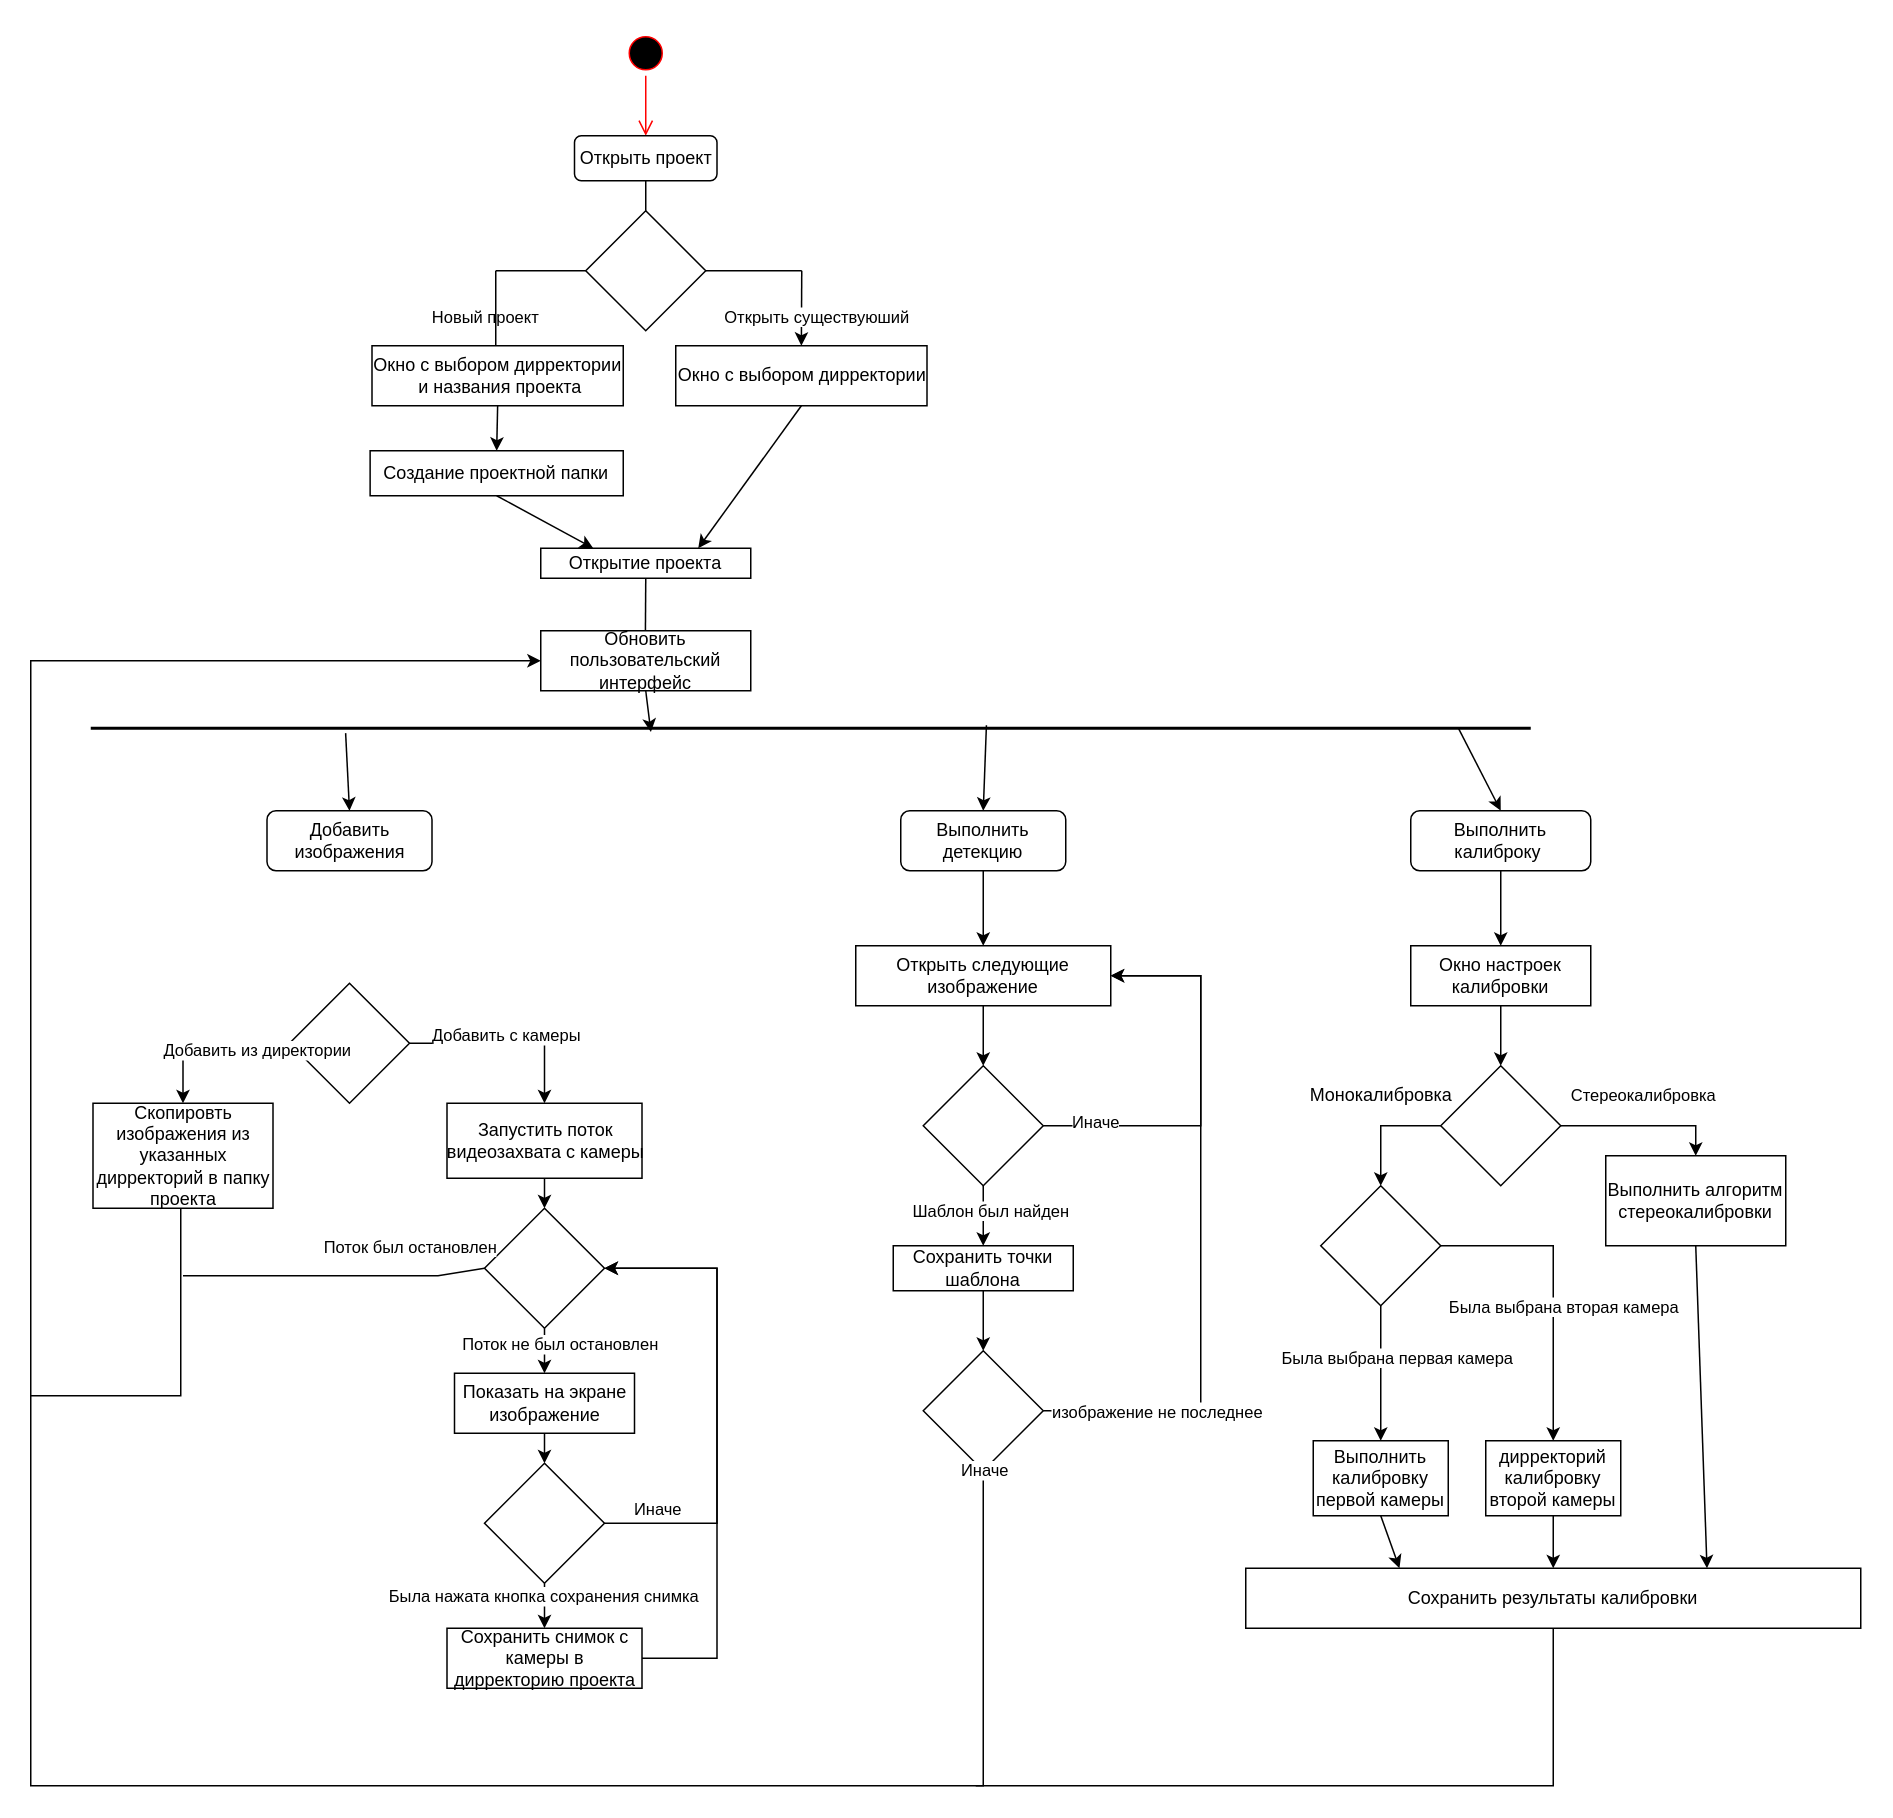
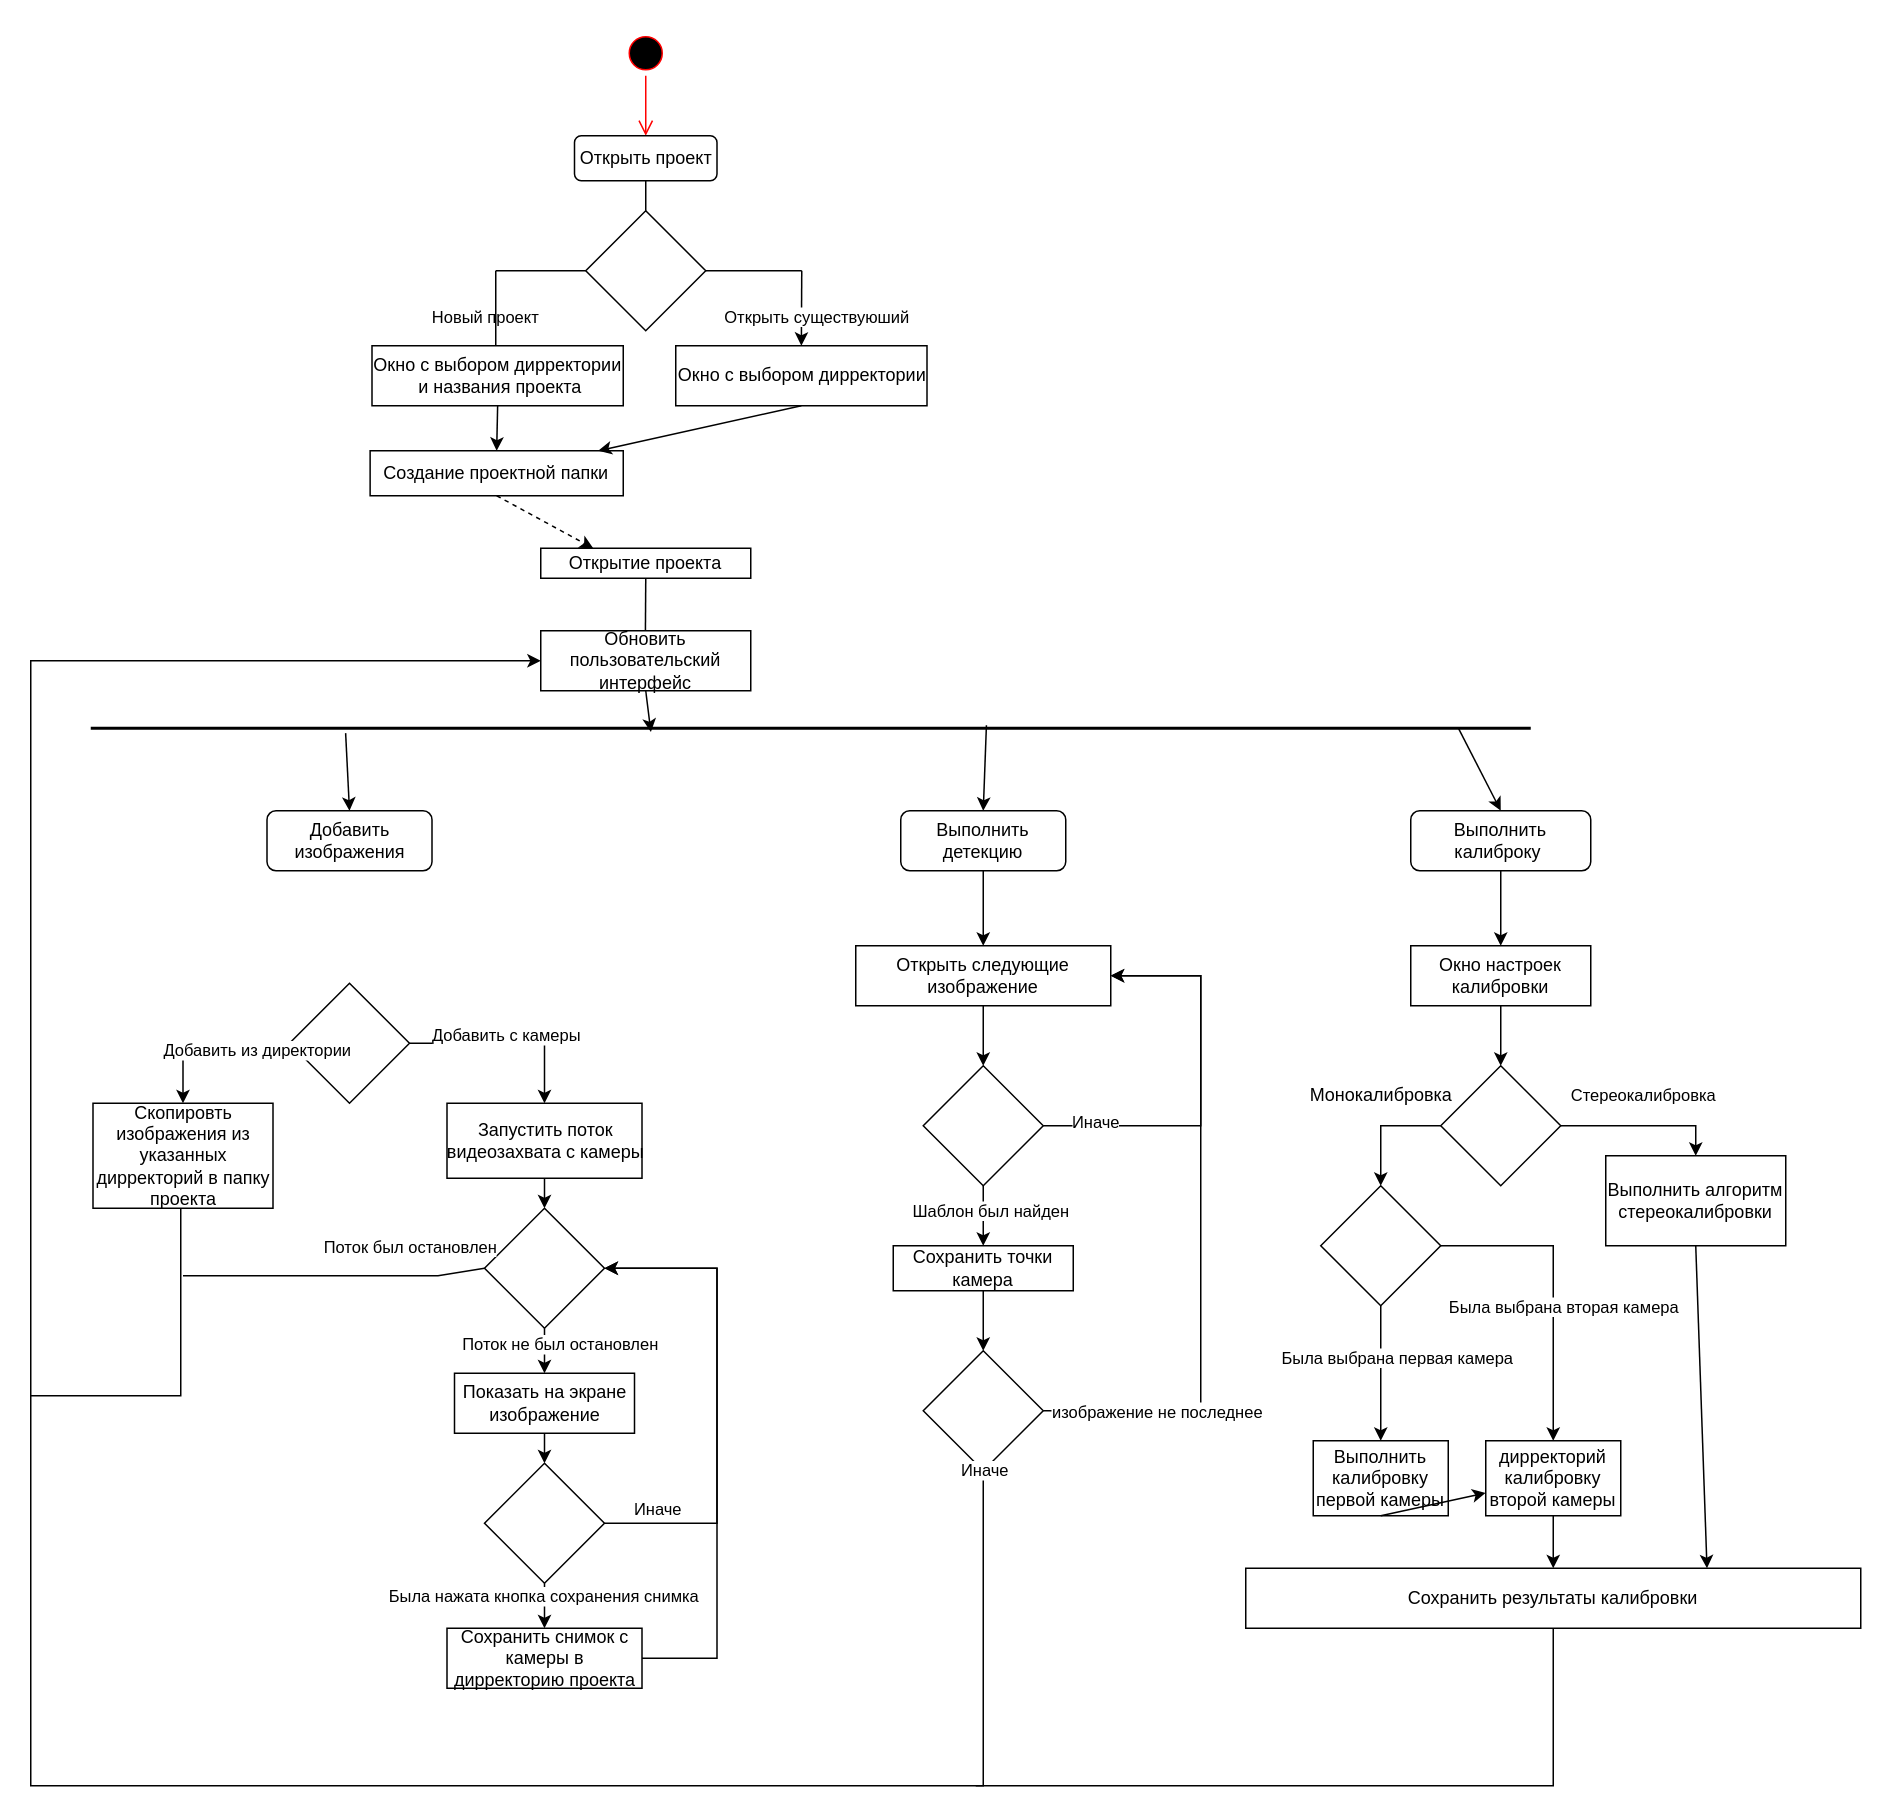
edge "Окно с выбором дирректории" -> "Открытие проекта": now "Окно с выбором дирректории" -> "Создание проектной папки"
edge "Создание проектной папки" -> "Открытие проекта": style solid -> dashed
node "Сохранить точки шаблона": label "Сохранить точки шаблона" -> "Сохранить точки камера"
edge "Выполнить калибровку первой камеры" -> "Сохранить результаты калибровки": now "Выполнить калибровку первой камеры" -> "дирректорий калибровку второй камеры"
